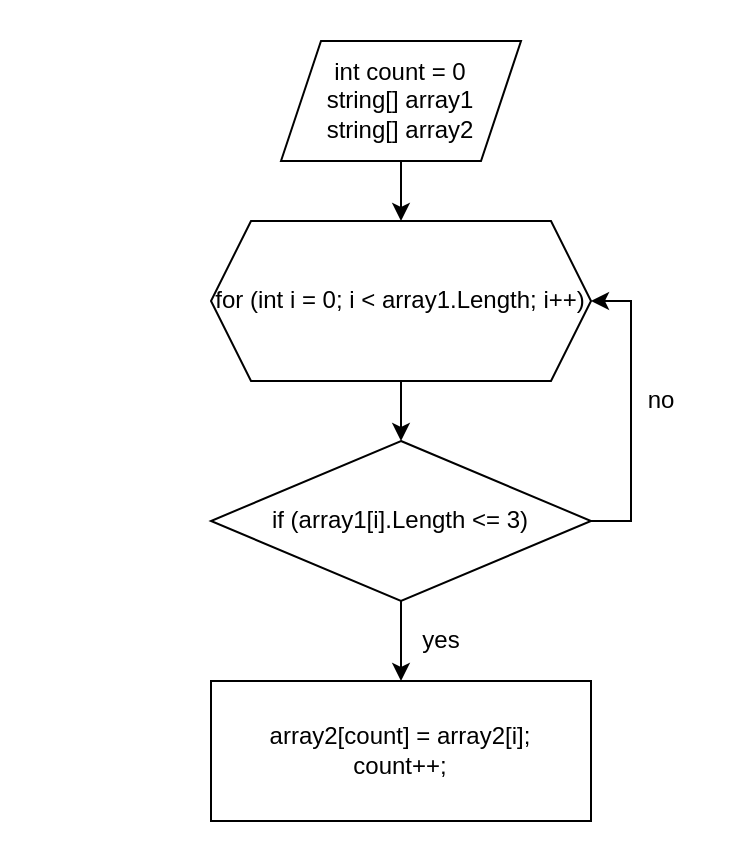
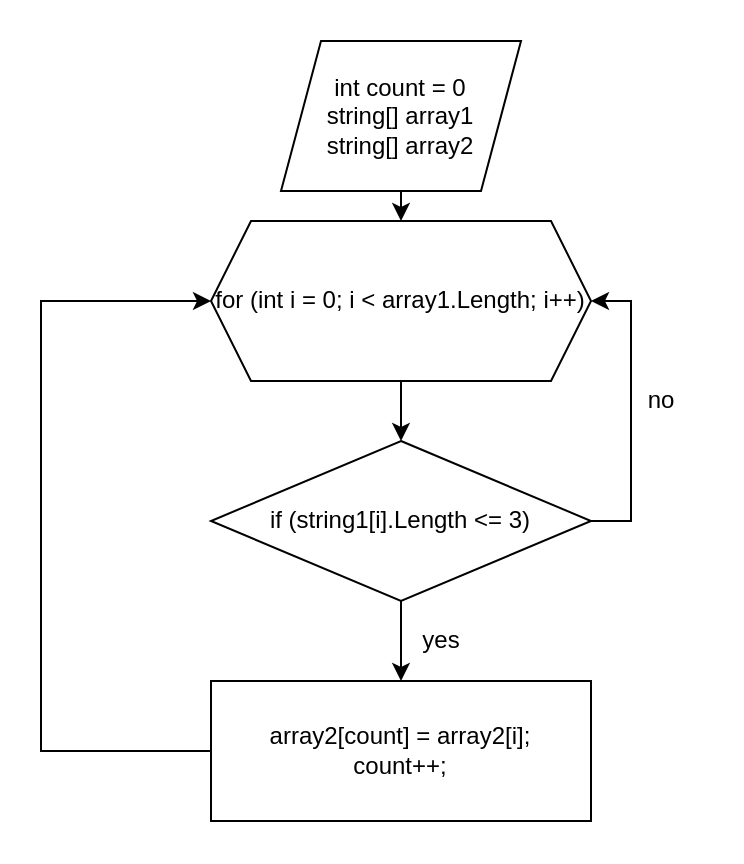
node "int count = 0 string[] array1 string[] array2": size 240x120 -> 240x150
node "if (array1[i].Length <= 3)": label "if (array1[i].Length <= 3)" -> "if (string1[i].Length <= 3)"
edge "array2[count] = array2[i]; count++;" -> "for (int i = 0; i < array1.Length; i++)": added
